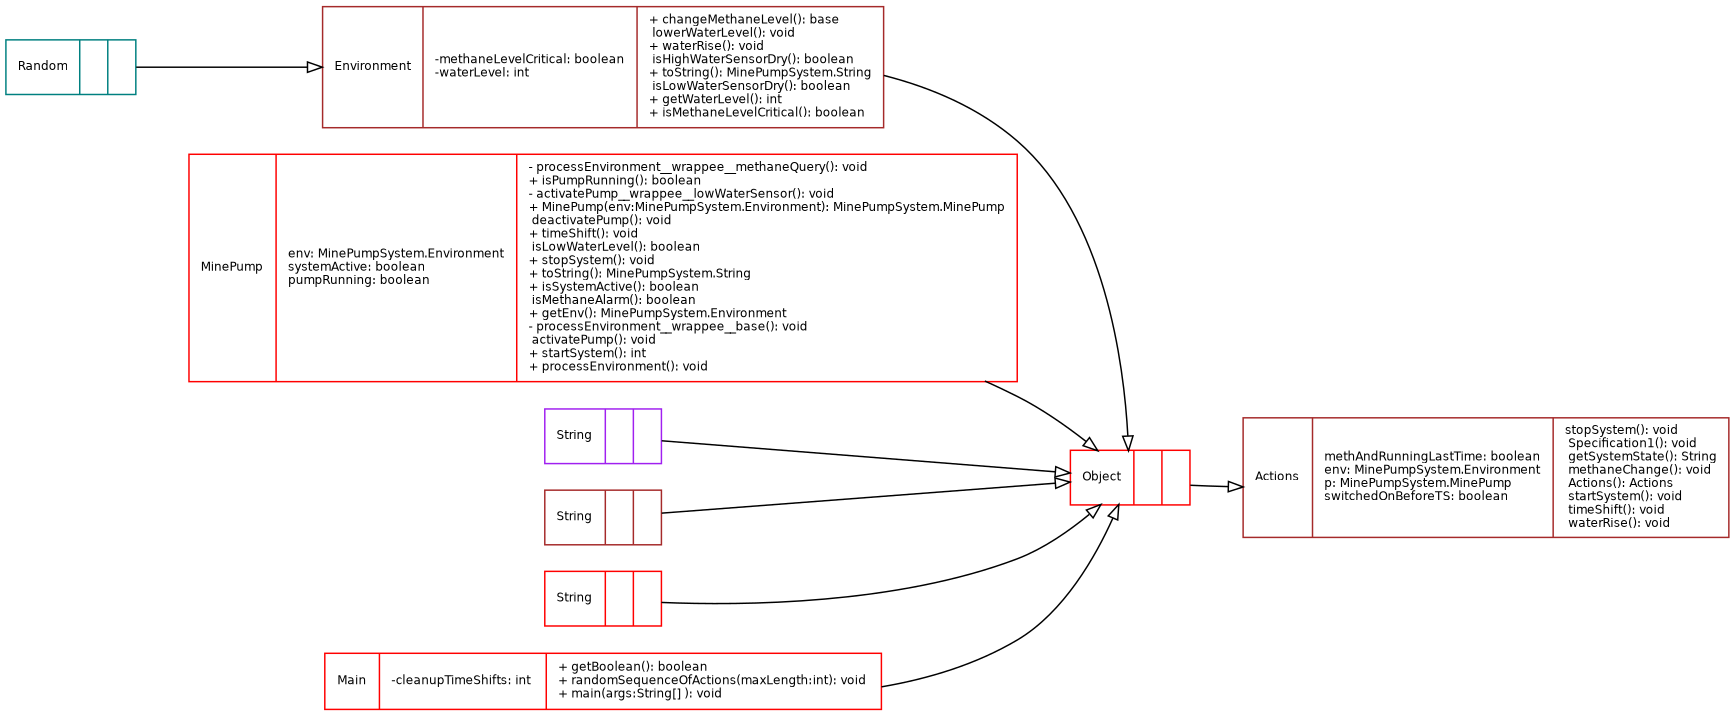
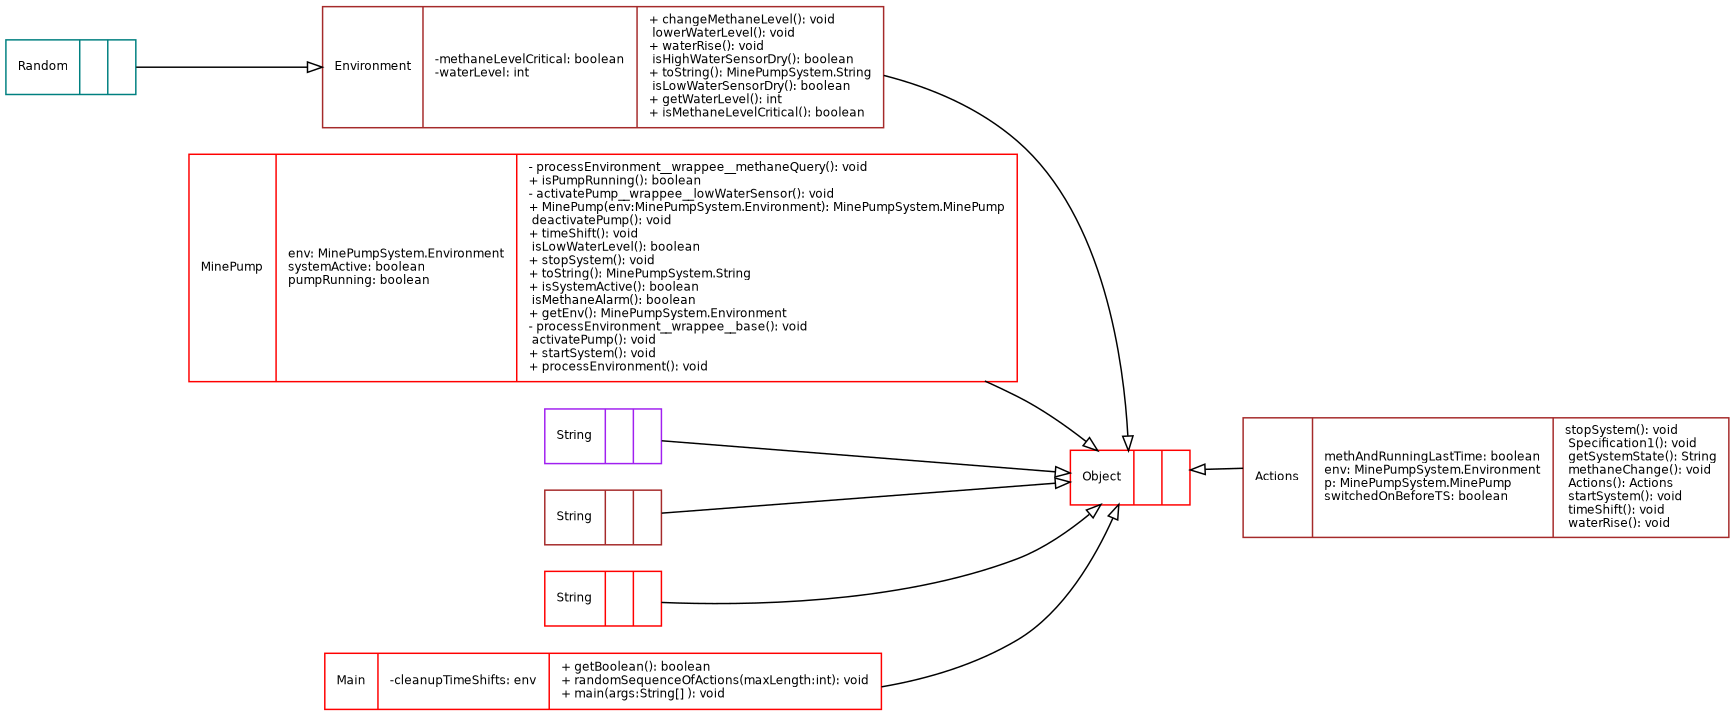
node "Environment": text "+ changeMethaneLevel(): base" -> "+ changeMethaneLevel(): void"
node "MinePump": text "+ startSystem(): int" -> "+ startSystem(): void"
edge "Object" -> "Actions": reversed
node "Main": text "-cleanupTimeShifts: int" -> "-cleanupTimeShifts: env"
